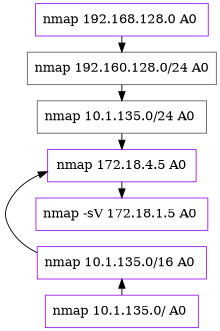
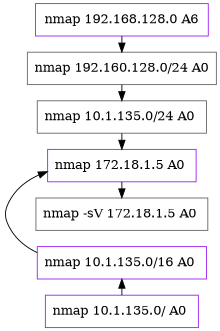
node "nmap 192.168.128.0 A0": label "nmap 192.168.128.0 A0" -> "nmap 192.168.128.0 A6"
node "nmap 172.18.4.5 A0": label "nmap 172.18.4.5 A0" -> "nmap 172.18.1.5 A0"
node "nmap -sV 172.18.1.5 A0": color purple -> gray40
